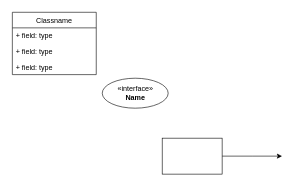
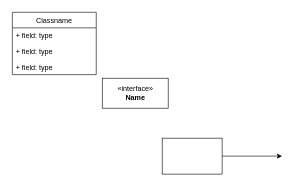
node "«interface» Name": shape ellipse -> rectangle
